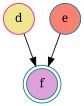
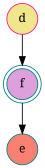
edge "e" -> "f": reversed
